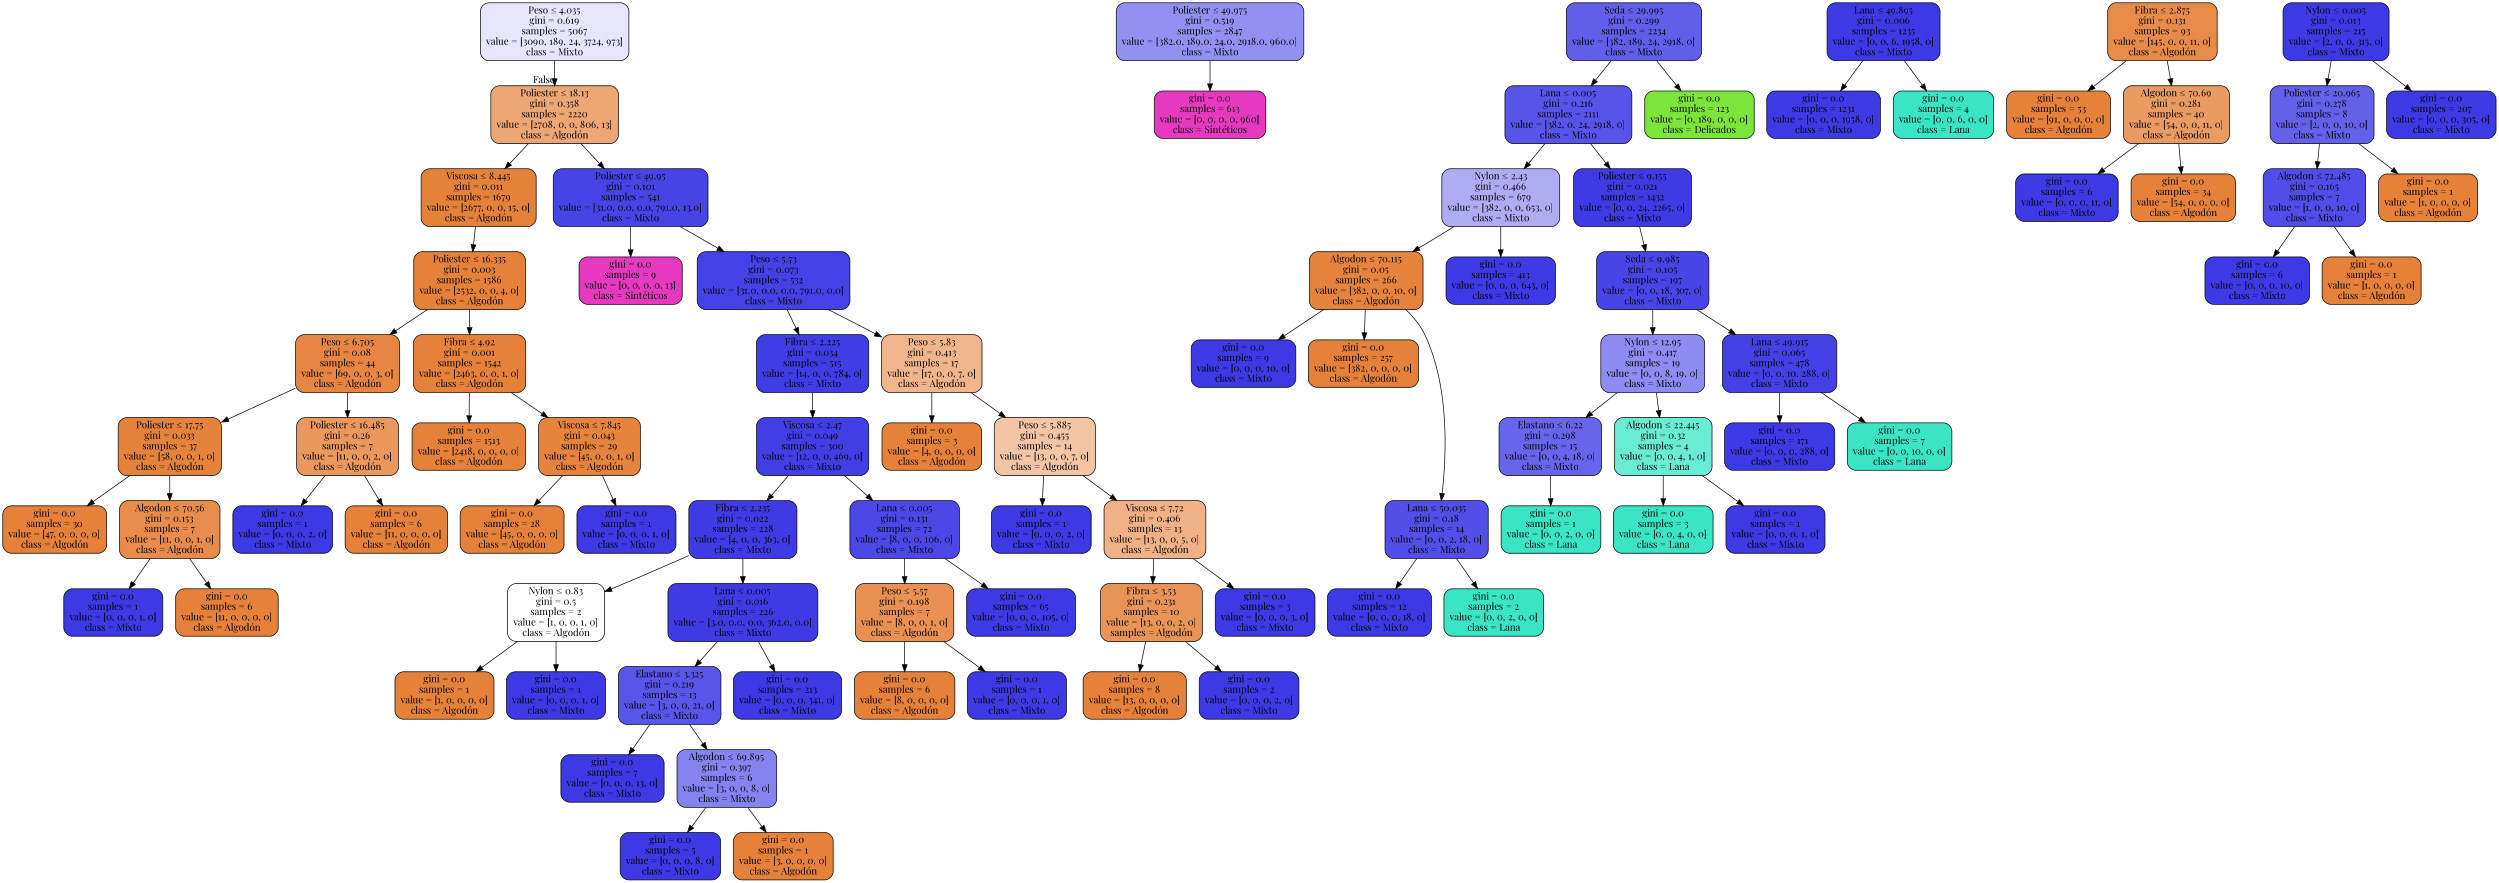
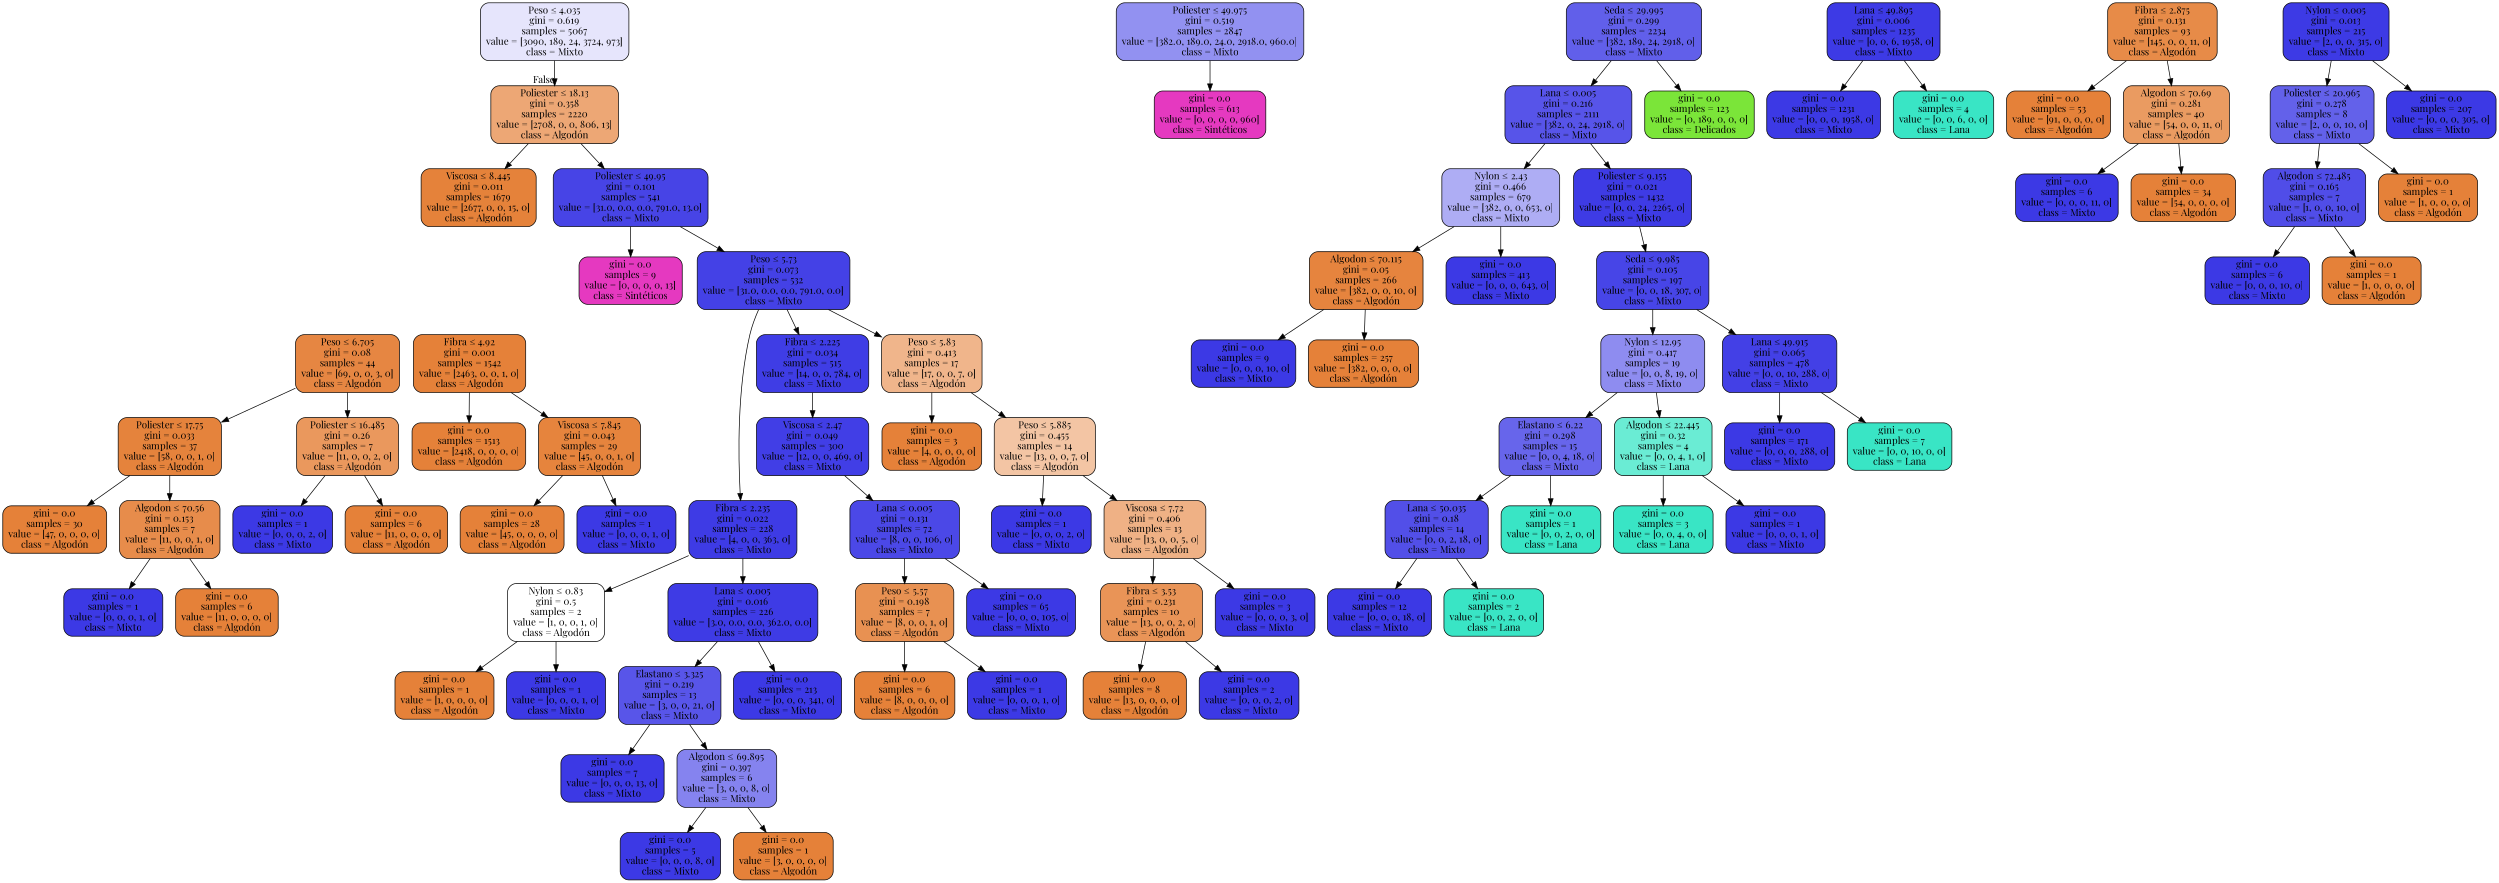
node "Poliester ≤ 16.335": removed
edge "Algodon ≤ 70.115" -> "Lana ≤ 50.035": now "Elastano ≤ 6.22" -> "Lana ≤ 50.035"
edge "Viscosa ≤ 2.47" -> "Fibra ≤ 2.235": now "Peso ≤ 5.73" -> "Fibra ≤ 2.235"
node "Fibra ≤ 3.53": text "samples = Algodón" -> "class = Algodón"
